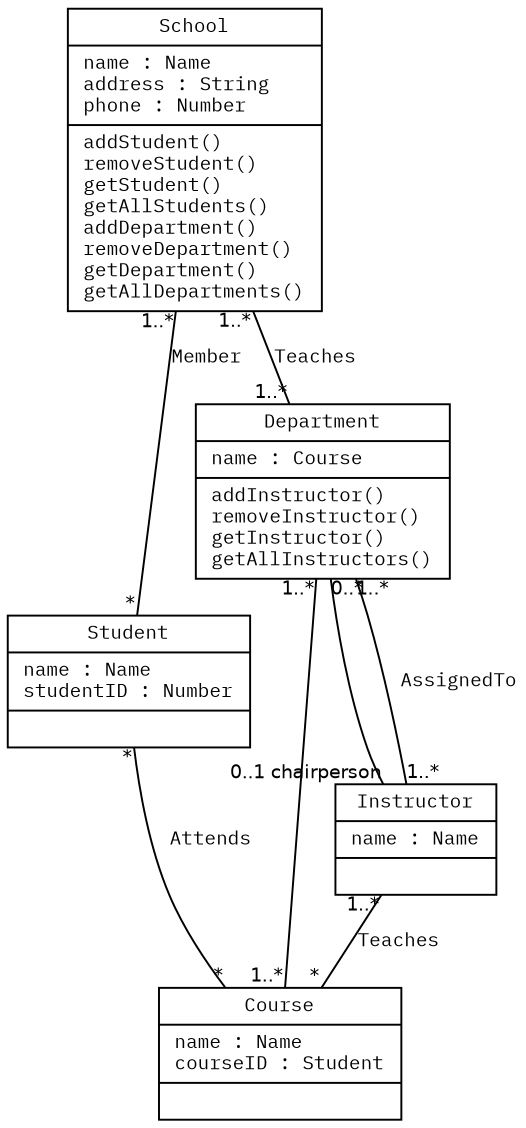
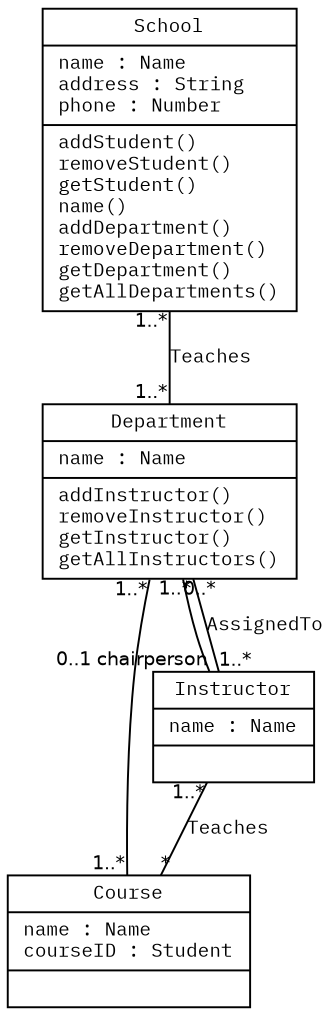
node "School": text "getAllStudents()" -> "name()"
node "Department": text "name : Course" -> "name : Name"
node "Student": removed
